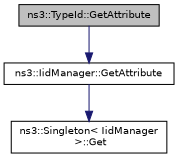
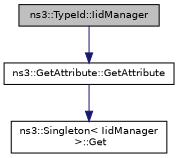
node "ns3::TypeId::GetAttribute": label "ns3::TypeId::GetAttribute" -> "ns3::TypeId::IidManager"
node "ns3::IidManager::GetAttribute": label "ns3::IidManager::GetAttribute" -> "ns3::GetAttribute::GetAttribute"
